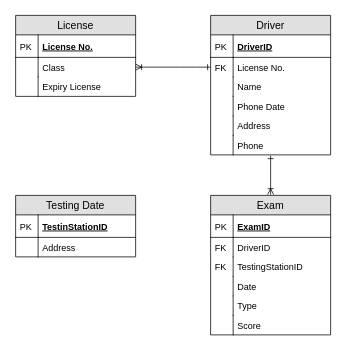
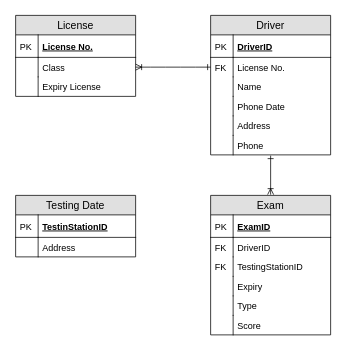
node "Date": label "Date" -> "Expiry"
